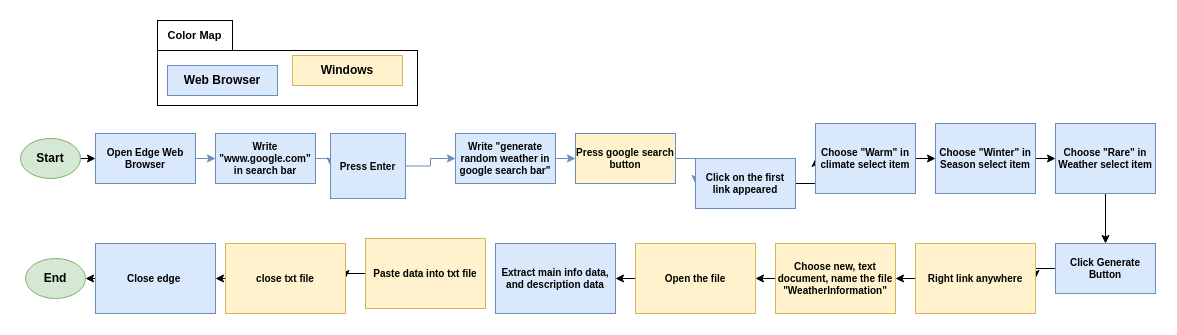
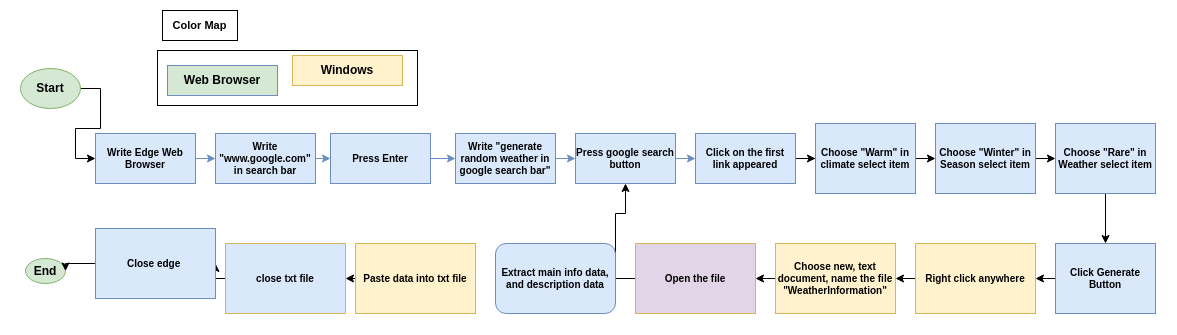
node "Color Map": moved (195, 36) -> (200, 26)
node "Web Browser": fillcolor #dae8fc -> #d5e8d4
node "Start": moved (51, 159) -> (51, 89)
node "Open Edge Web Browser": label "Open Edge Web Browser" -> "Write Edge Web Browser"
node "Press google search button": fillcolor #fff2cc -> #dae8fc
node "Press Enter": size 75x65 -> 100x50
node "Click on the first link appeared": moved (746, 184) -> (746, 159)
node "Click Generate Button": size 100x50 -> 100x70
node "Paste data into txt file": moved (426, 274) -> (416, 279)
node "End": size 60x40 -> 40x25
node "Close edge": moved (156, 279) -> (156, 264)
node "close txt file": fillcolor #fff2cc -> #dae8fc
node "Extract main info data, and description data": shape rectangle -> rounded rectangle
edge "Open the file" -> "Extract main info data, and description data": now "Open the file" -> "Press google search button"
node "Open the file": fillcolor #fff2cc -> #e1d5e7
node "Right link anywhere": label "Right link anywhere" -> "Right click anywhere"
